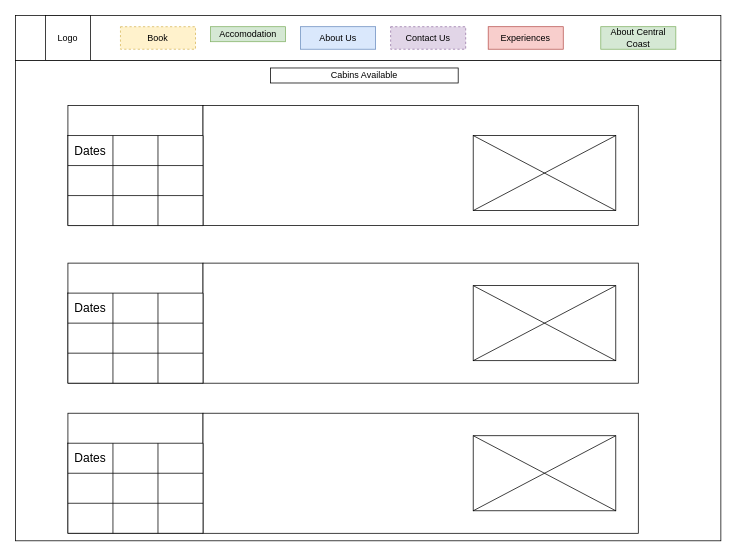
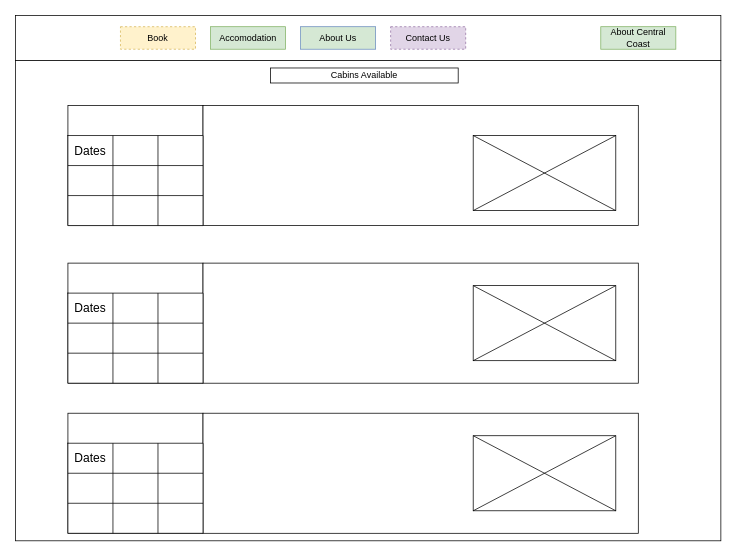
node "Accomodation": size 75x15 -> 75x23
node "Logo": removed
node "About Us": fillcolor #dae8fc -> #d5e8d4
node "Experiences": removed
